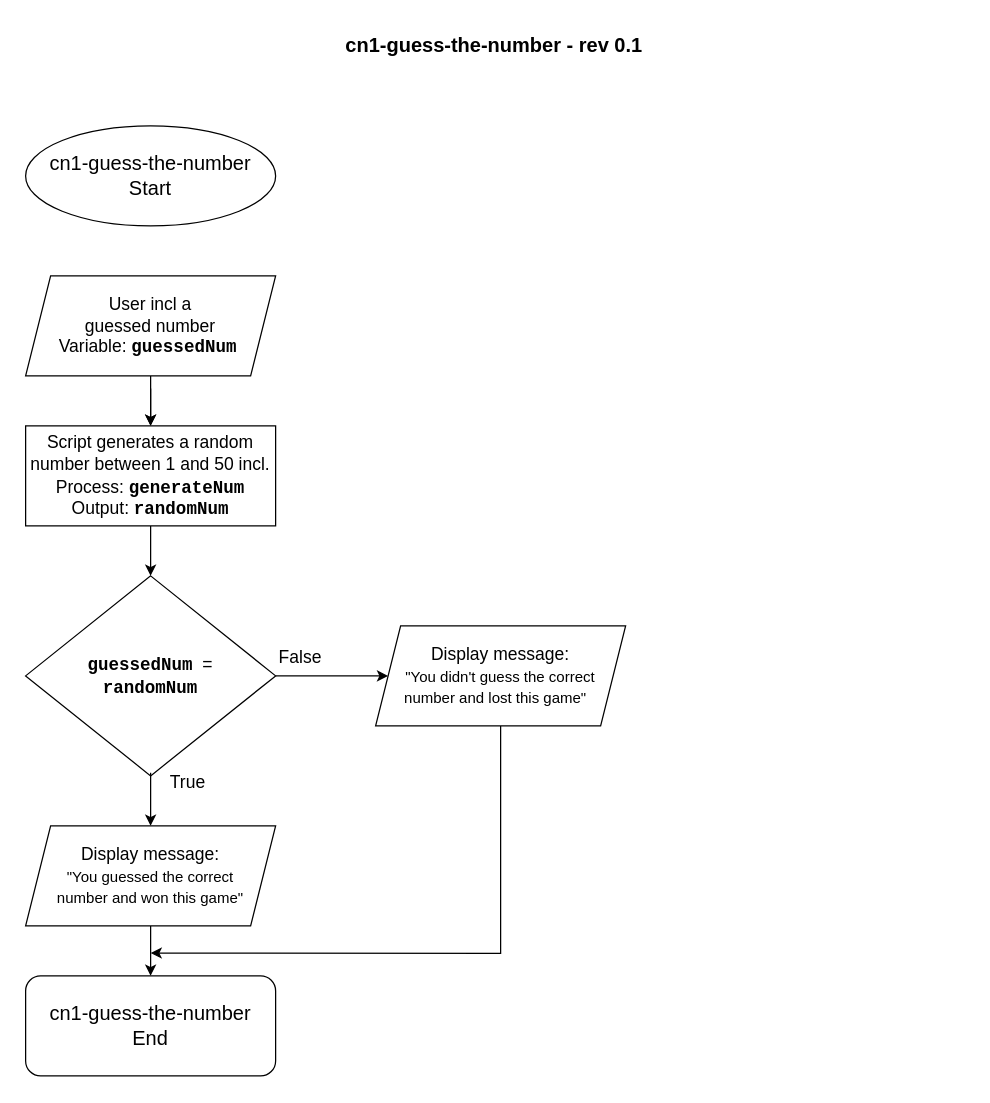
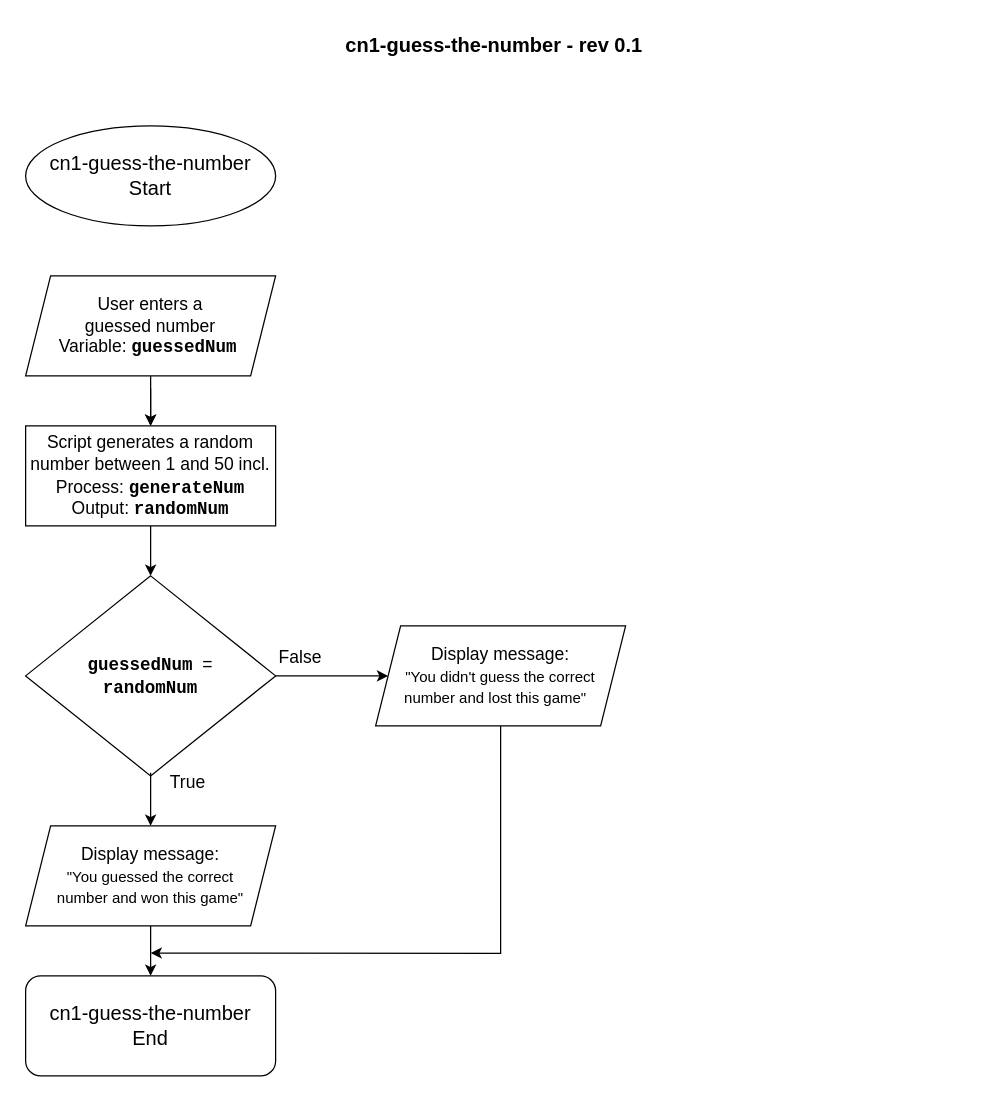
node "User incl a guessed number Variable: guessedNum": label "User incl a guessed number Variable: guessedNum" -> "User enters a guessed number Variable: guessedNum"
